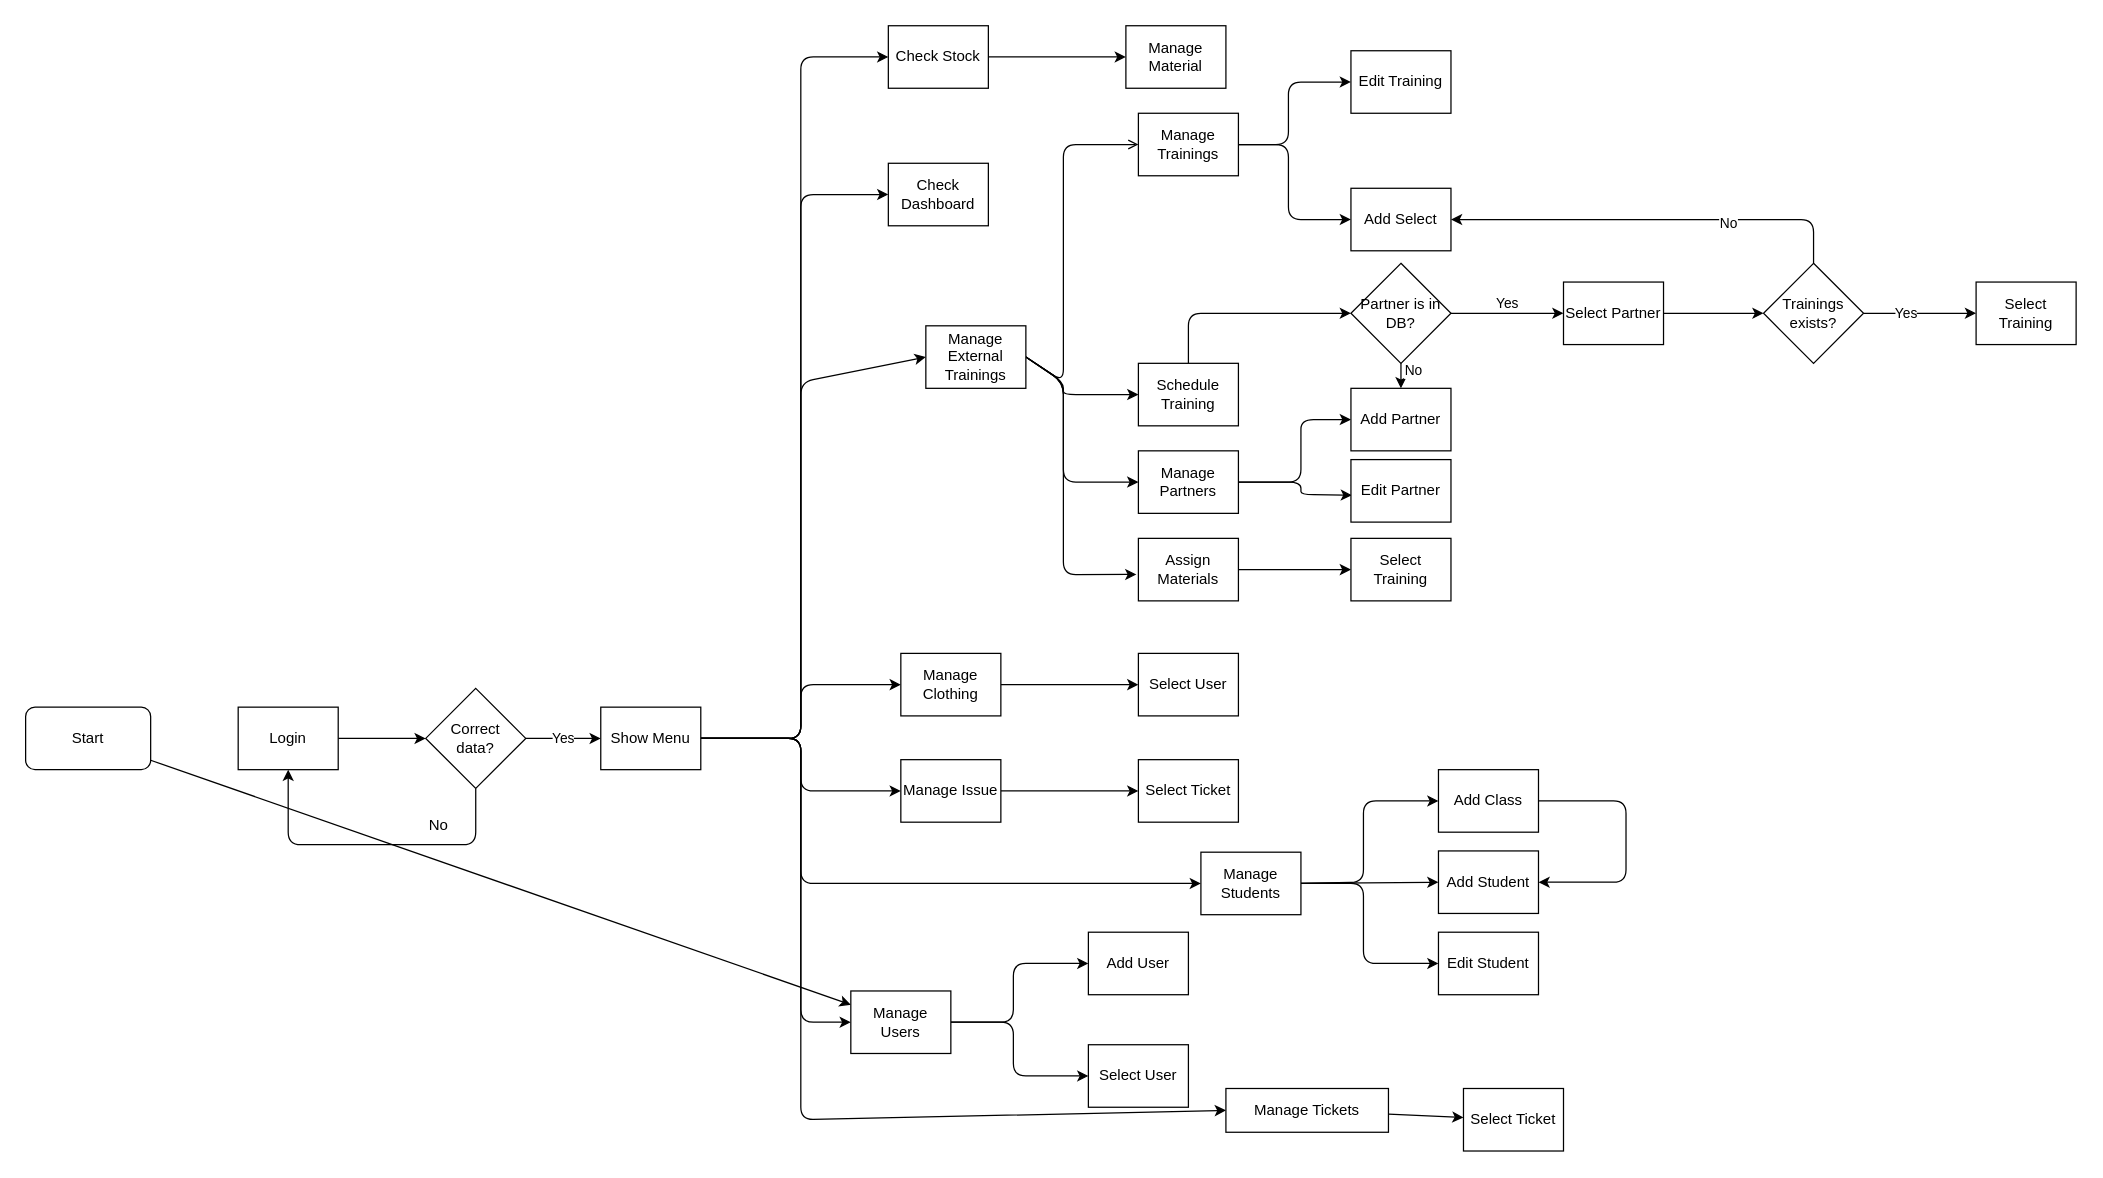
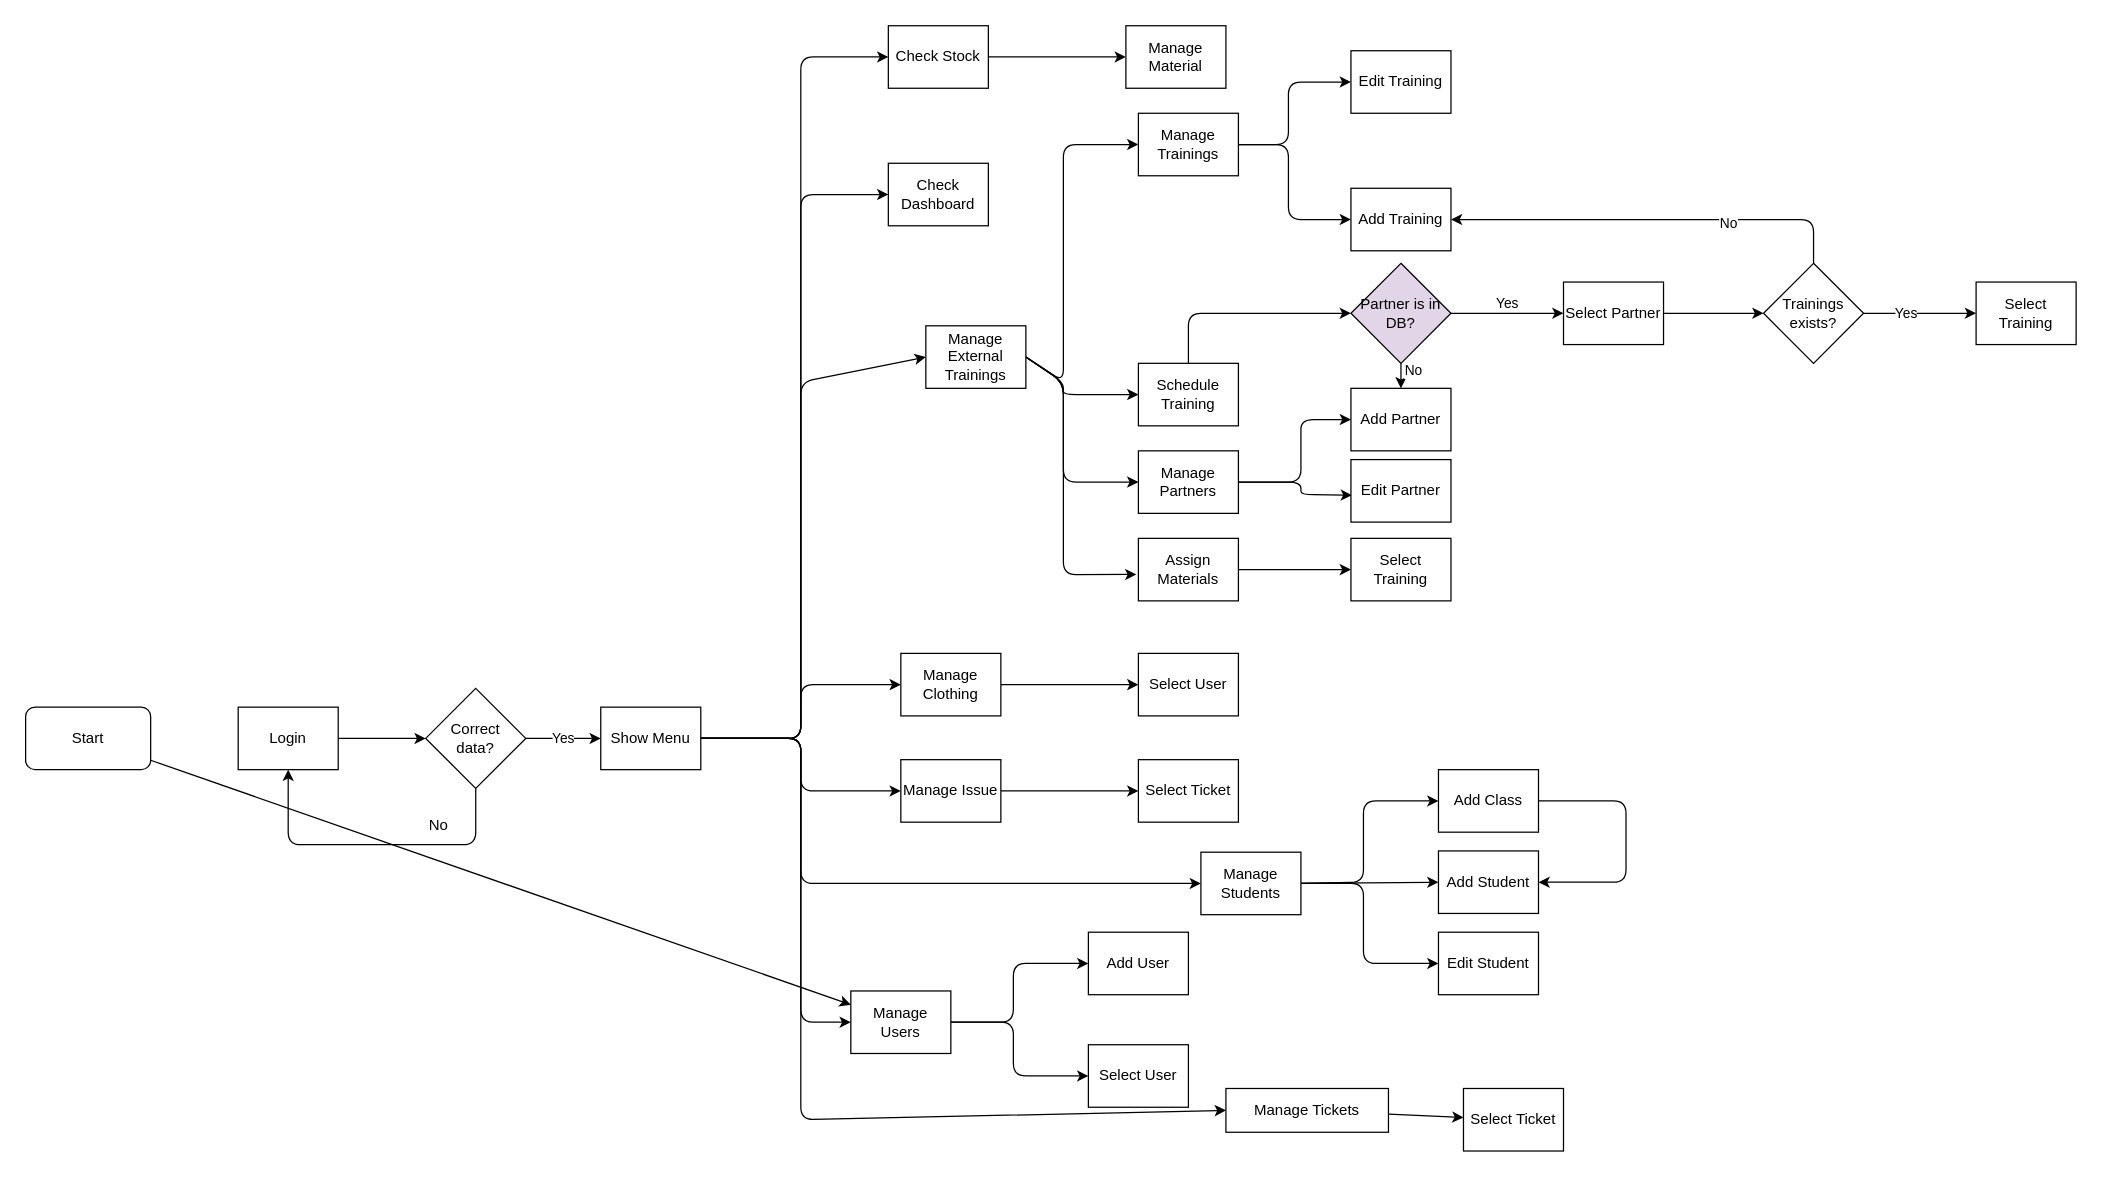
edge "Manage External Trainings" -> "Manage Trainings": arrowhead open -> classic
node "Add Select": label "Add Select" -> "Add Training"
node "Partner is in DB?": fillcolor #ffffff -> #e1d5e7
